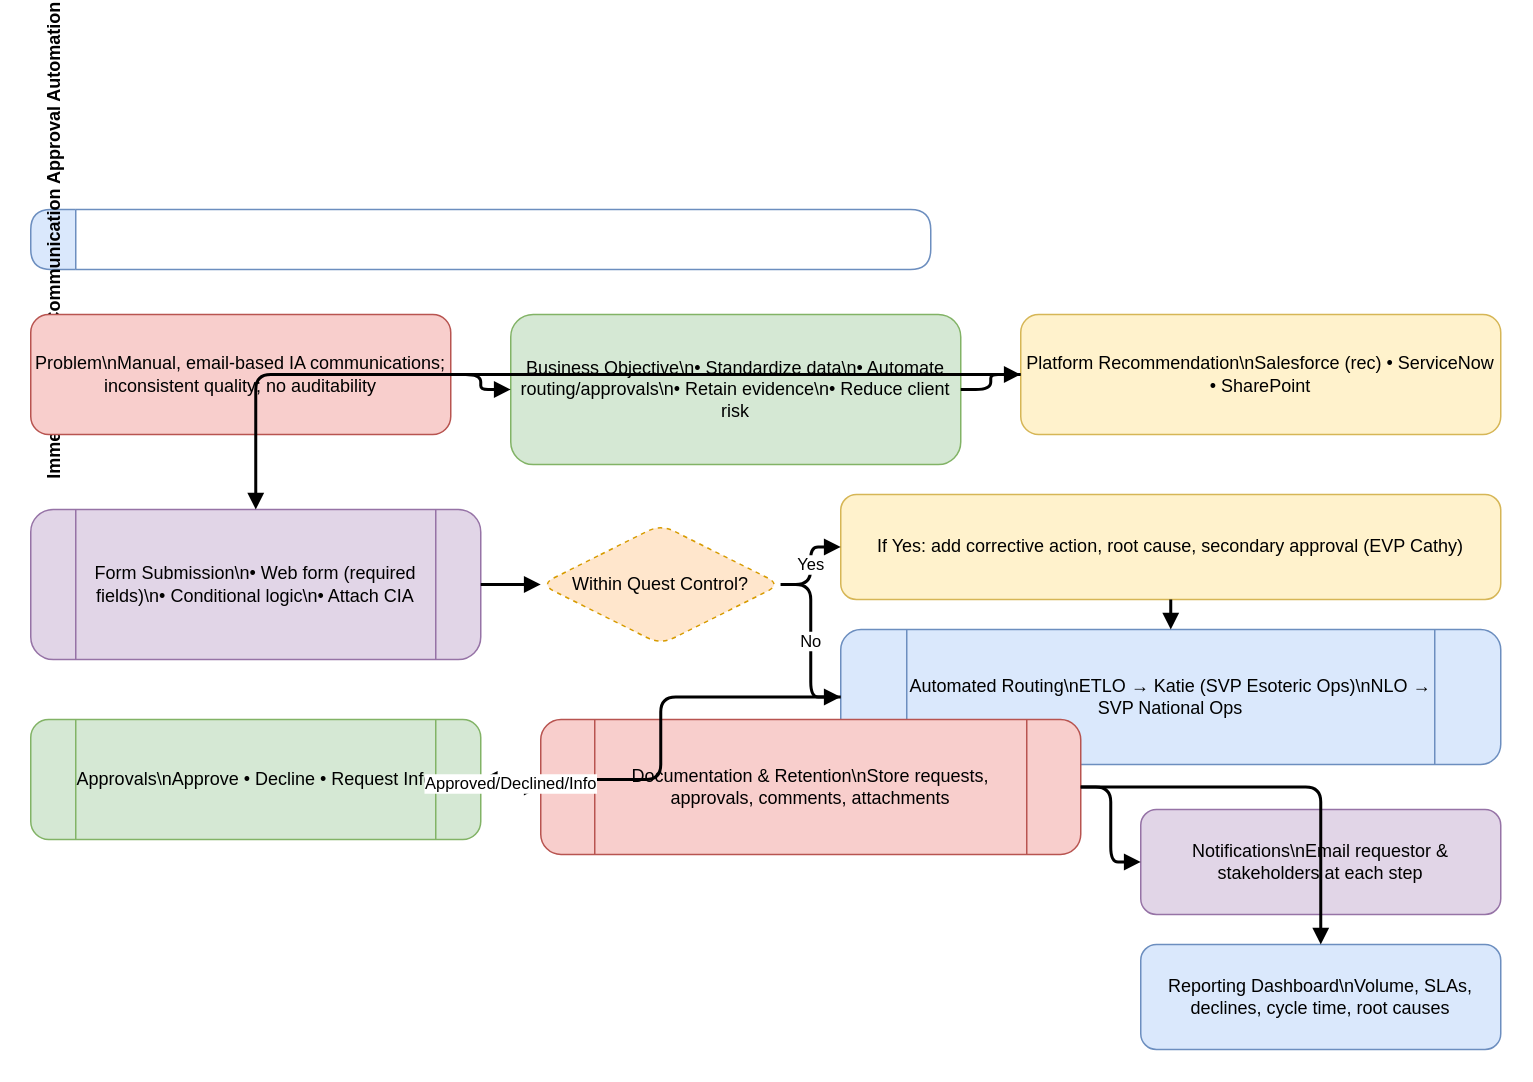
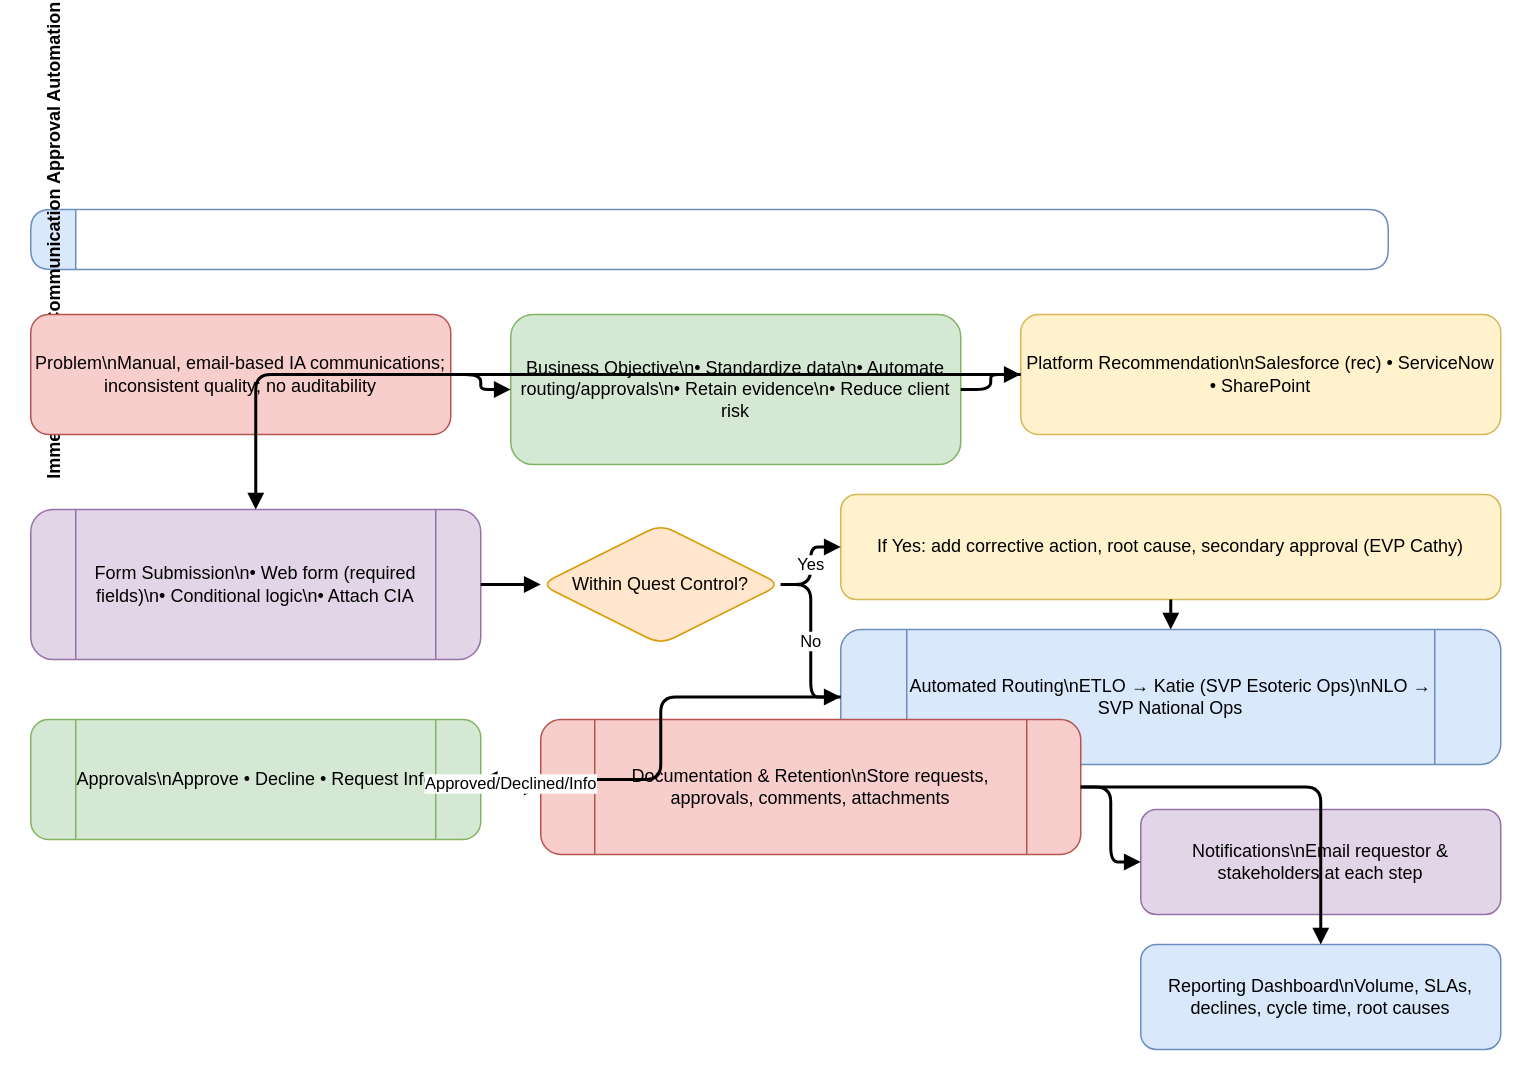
node "Immediate Action Communication Approval Automation": size 900x60 -> 1358x60
node "Within Quest Control?": style dashed -> solid
